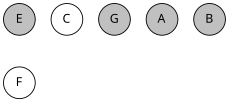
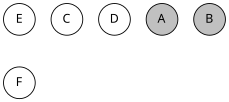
node "E": fillcolor gray -> white
node "G": removed
node "D": added
